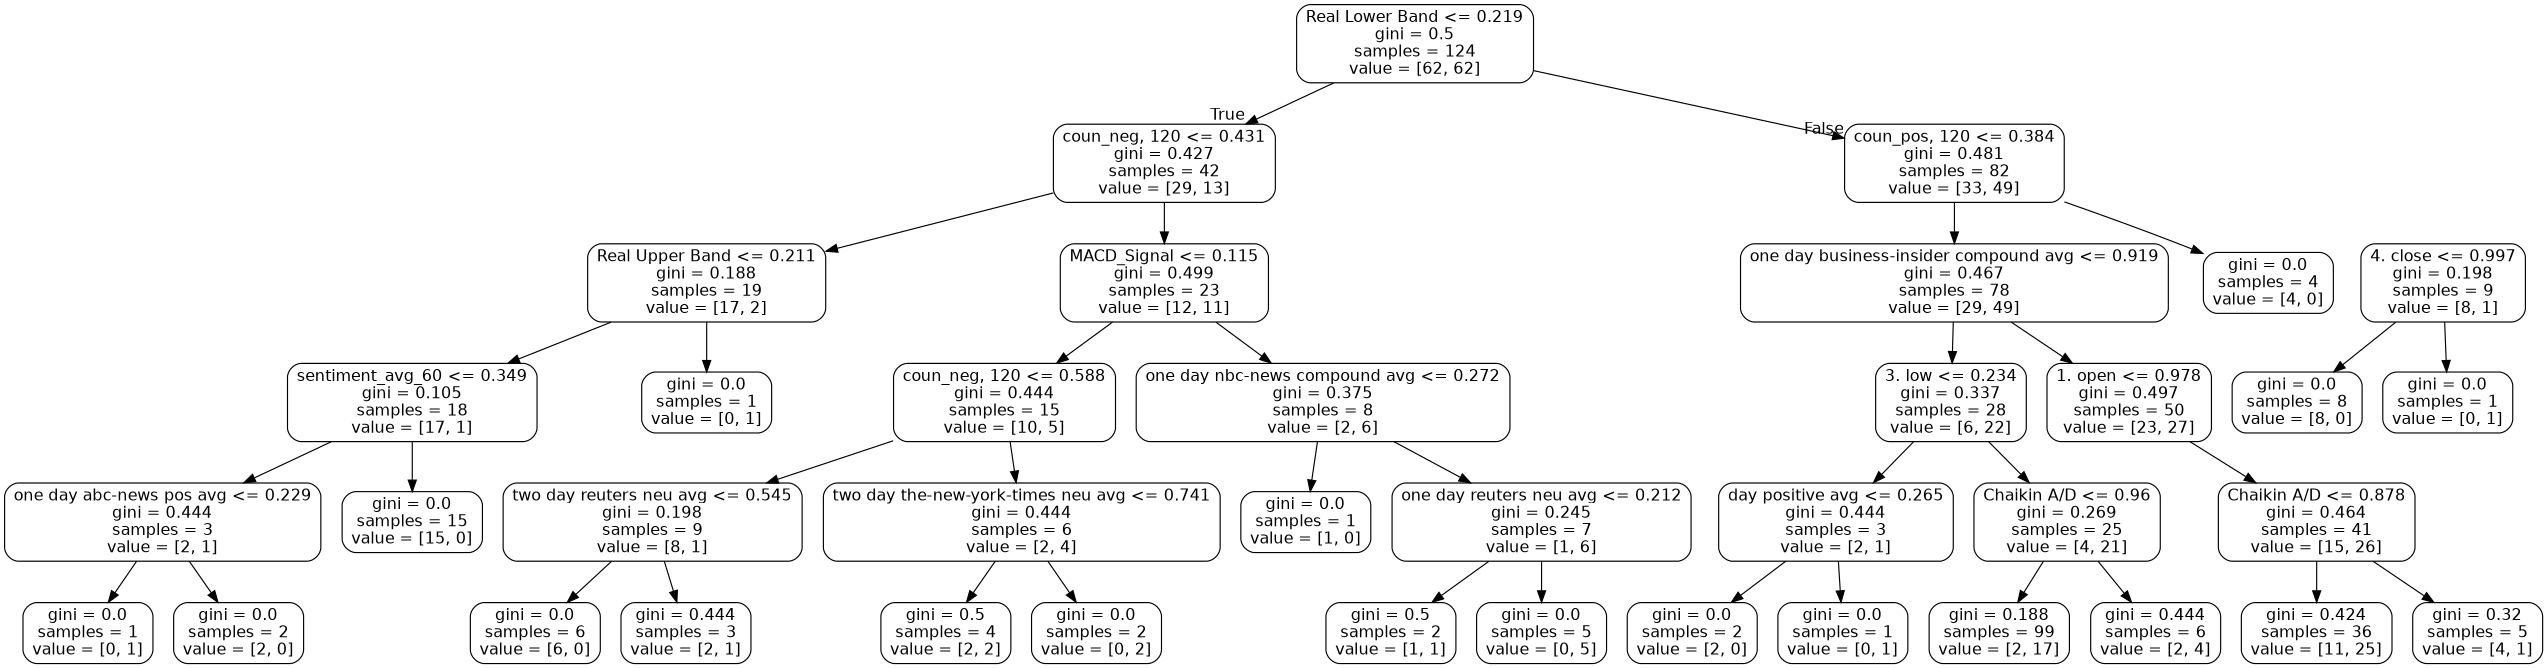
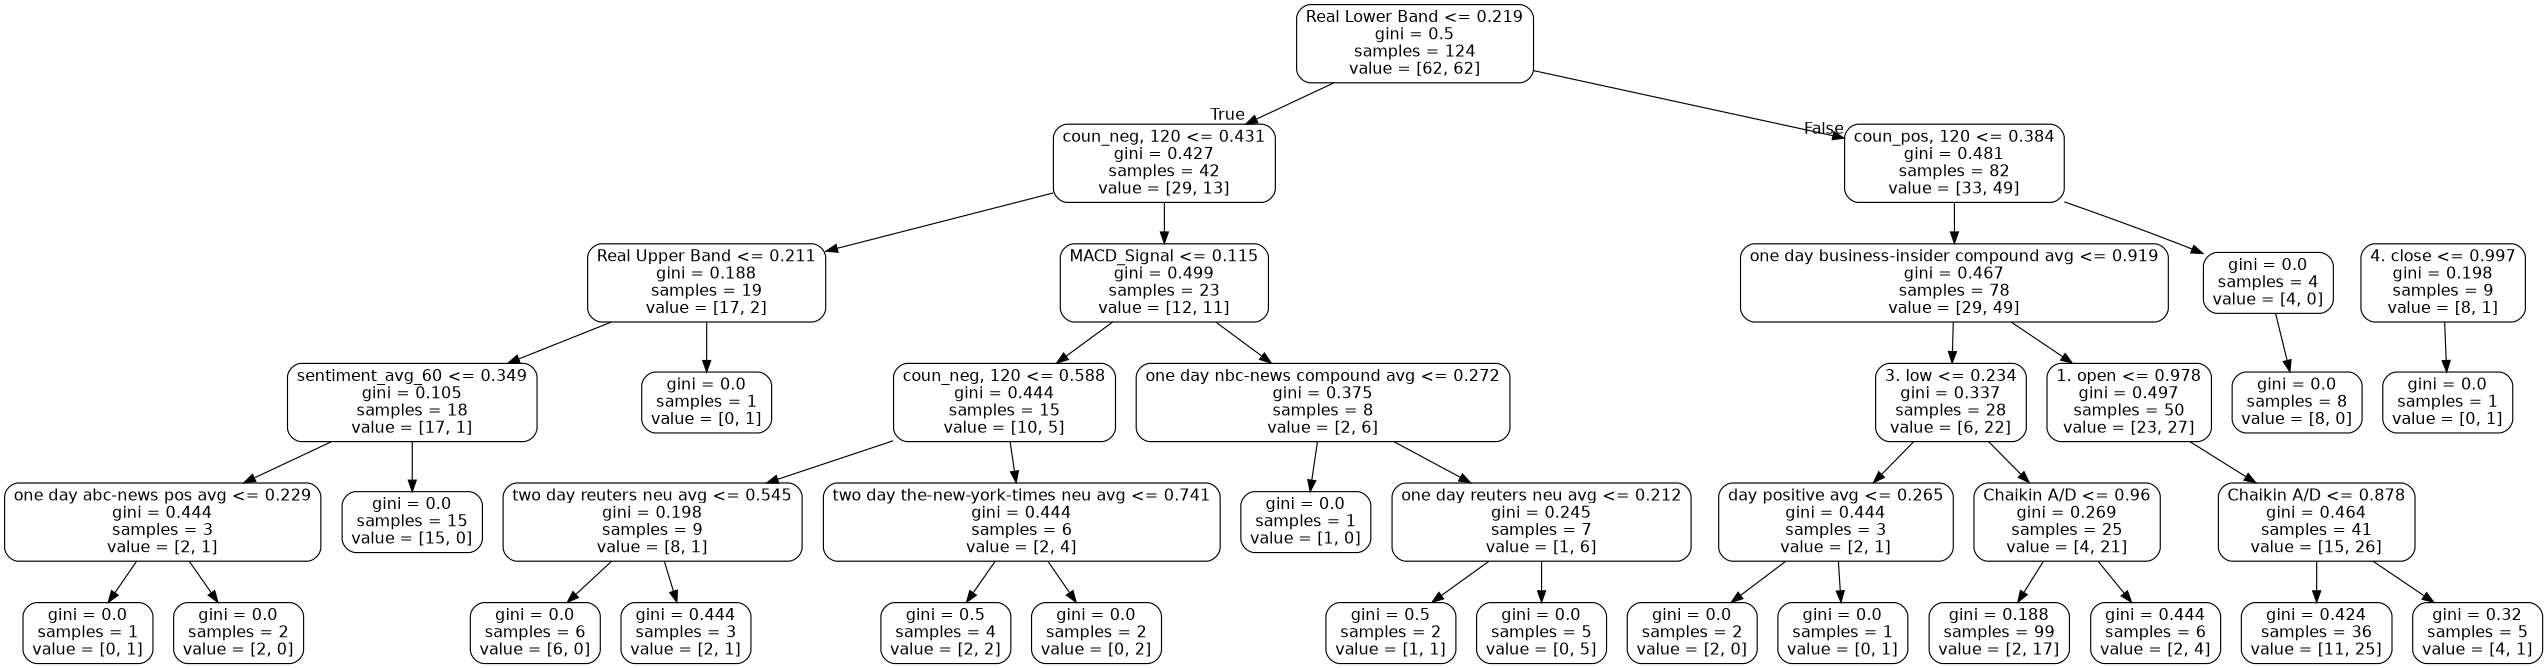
edge "4. close <= 0.997 gini = 0.198 samples = 9 value = [8, 1]" -> "gini = 0.0 samples = 8 value = [8, 0]": now "gini = 0.0 samples = 4 value = [4, 0]" -> "gini = 0.0 samples = 8 value = [8, 0]"
